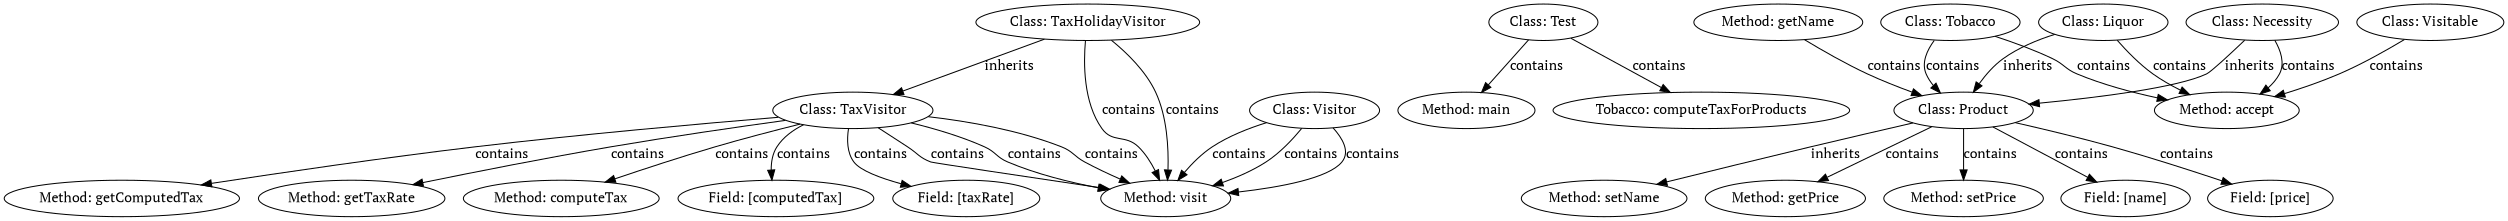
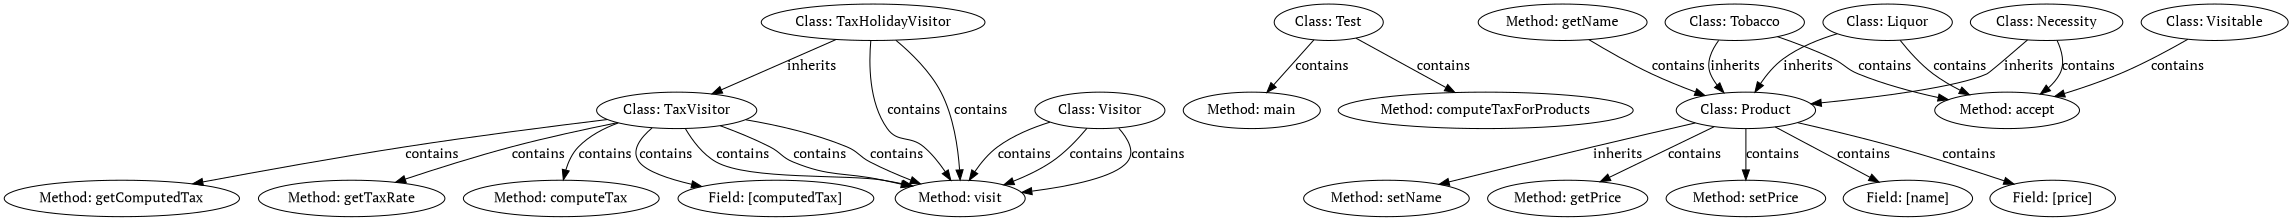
edge "Class: Tobacco" -> "Class: Product": label "contains" -> "inherits"
node "Tobacco: computeTaxForProducts": label "Tobacco: computeTaxForProducts" -> "Method: computeTaxForProducts"
node "Field: [taxRate]": removed
